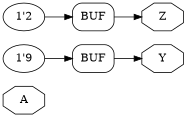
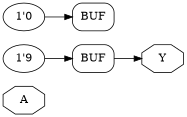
node "1'2": label "1'2" -> "1'0"
node "Z": removed
